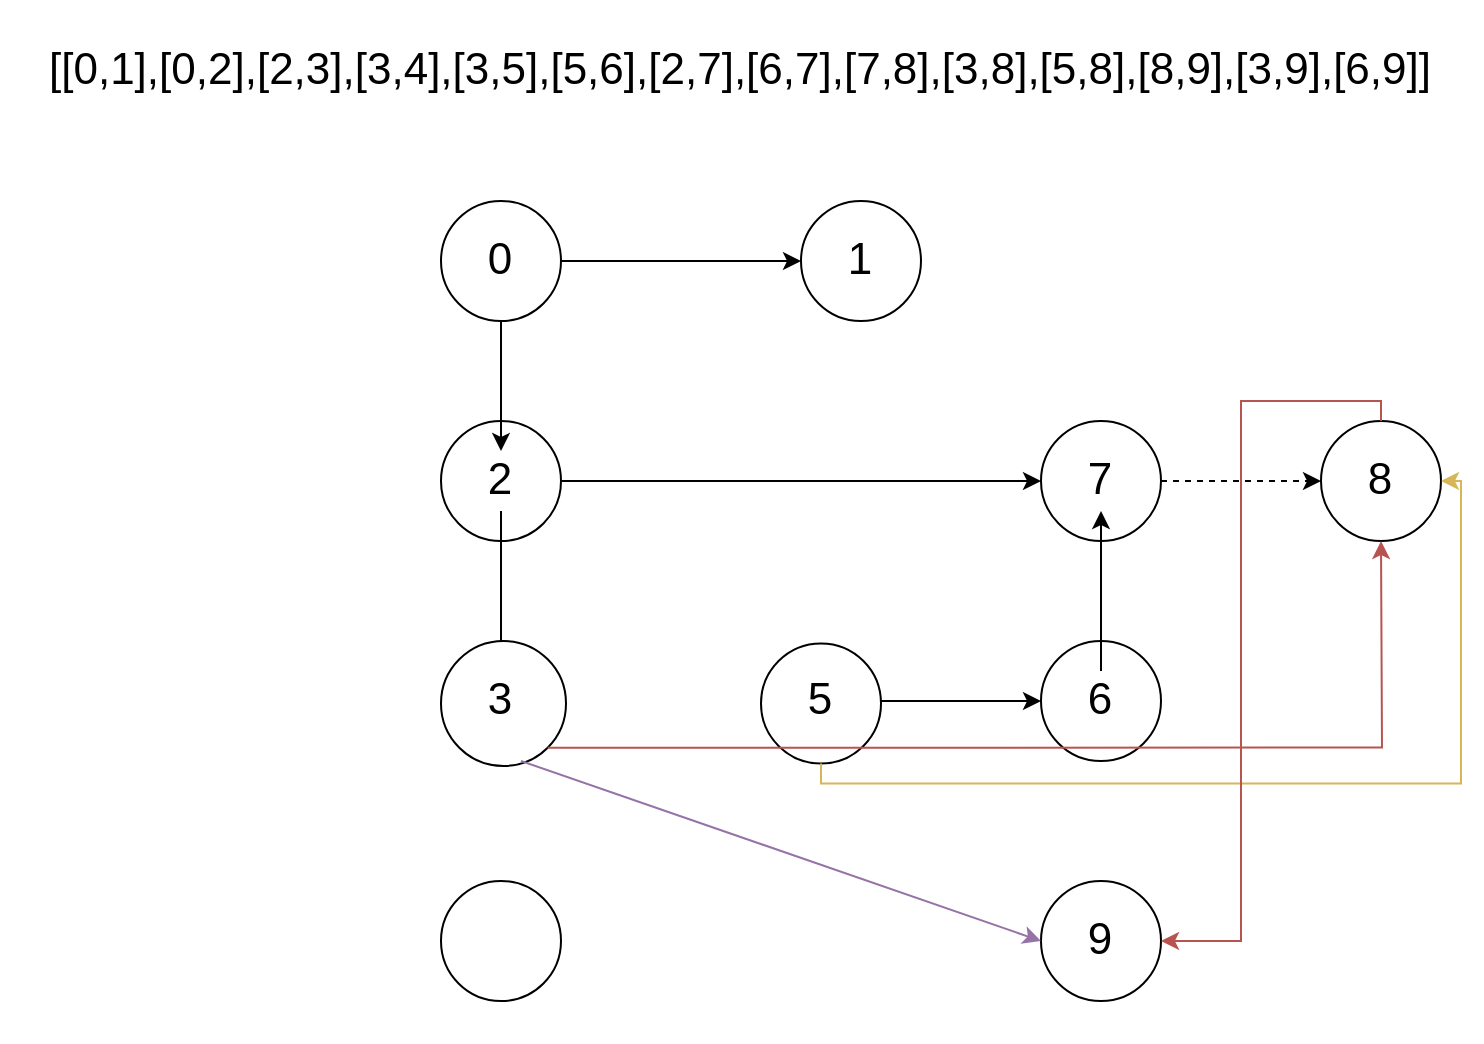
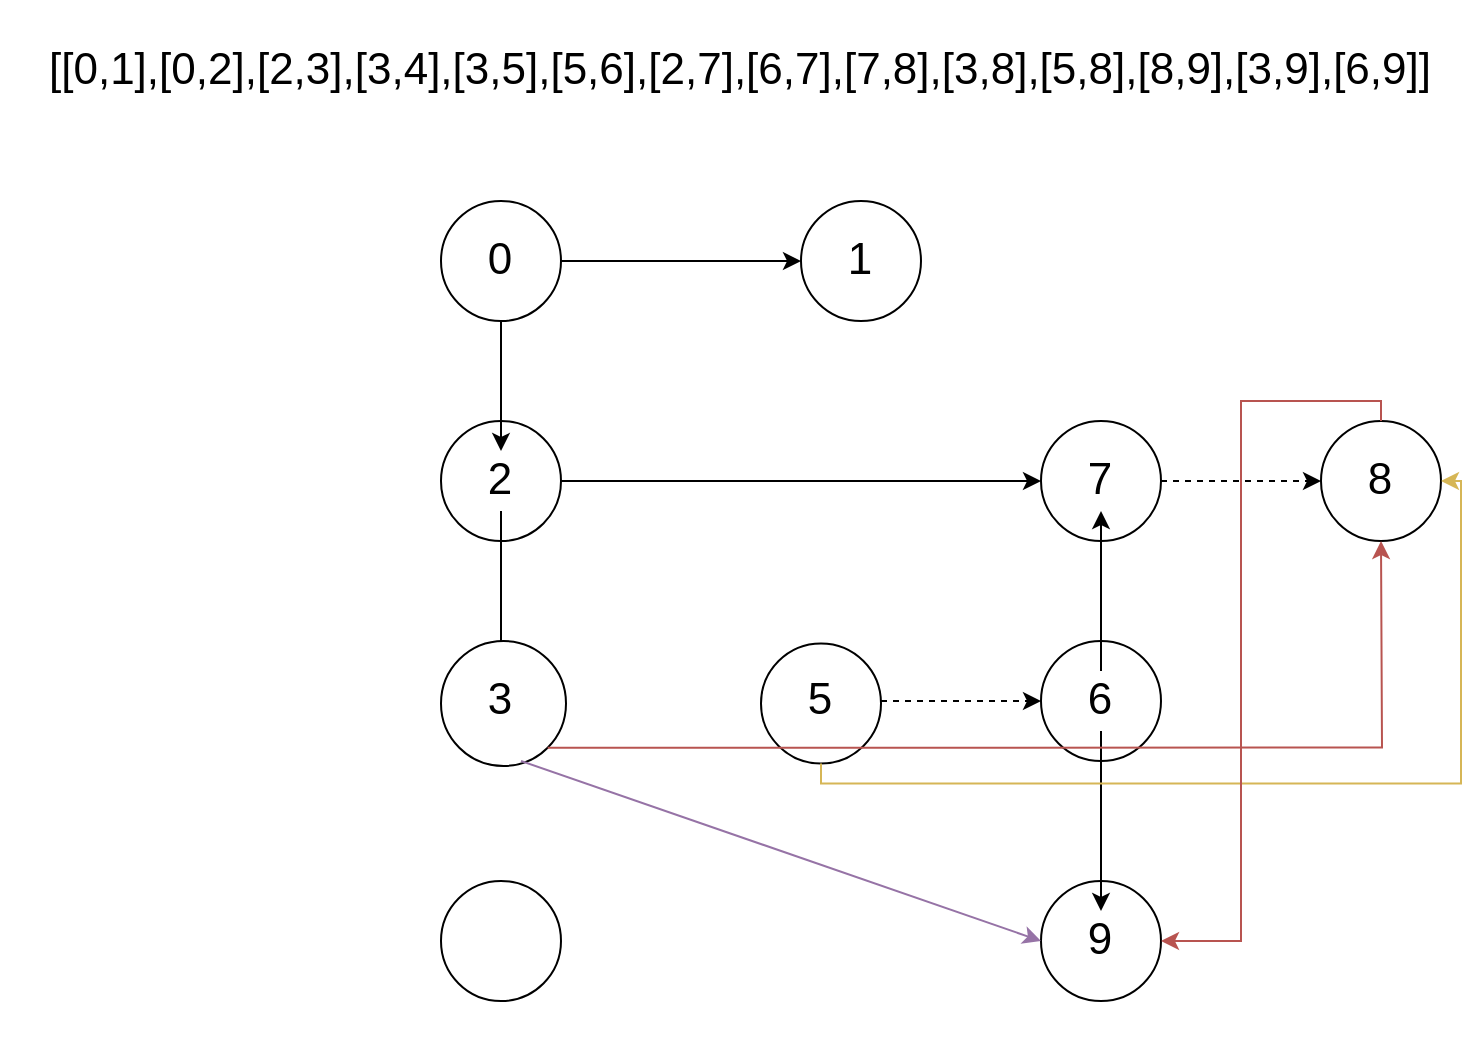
edge "5" -> "6": style solid -> dashed
edge "6" -> "9": added
